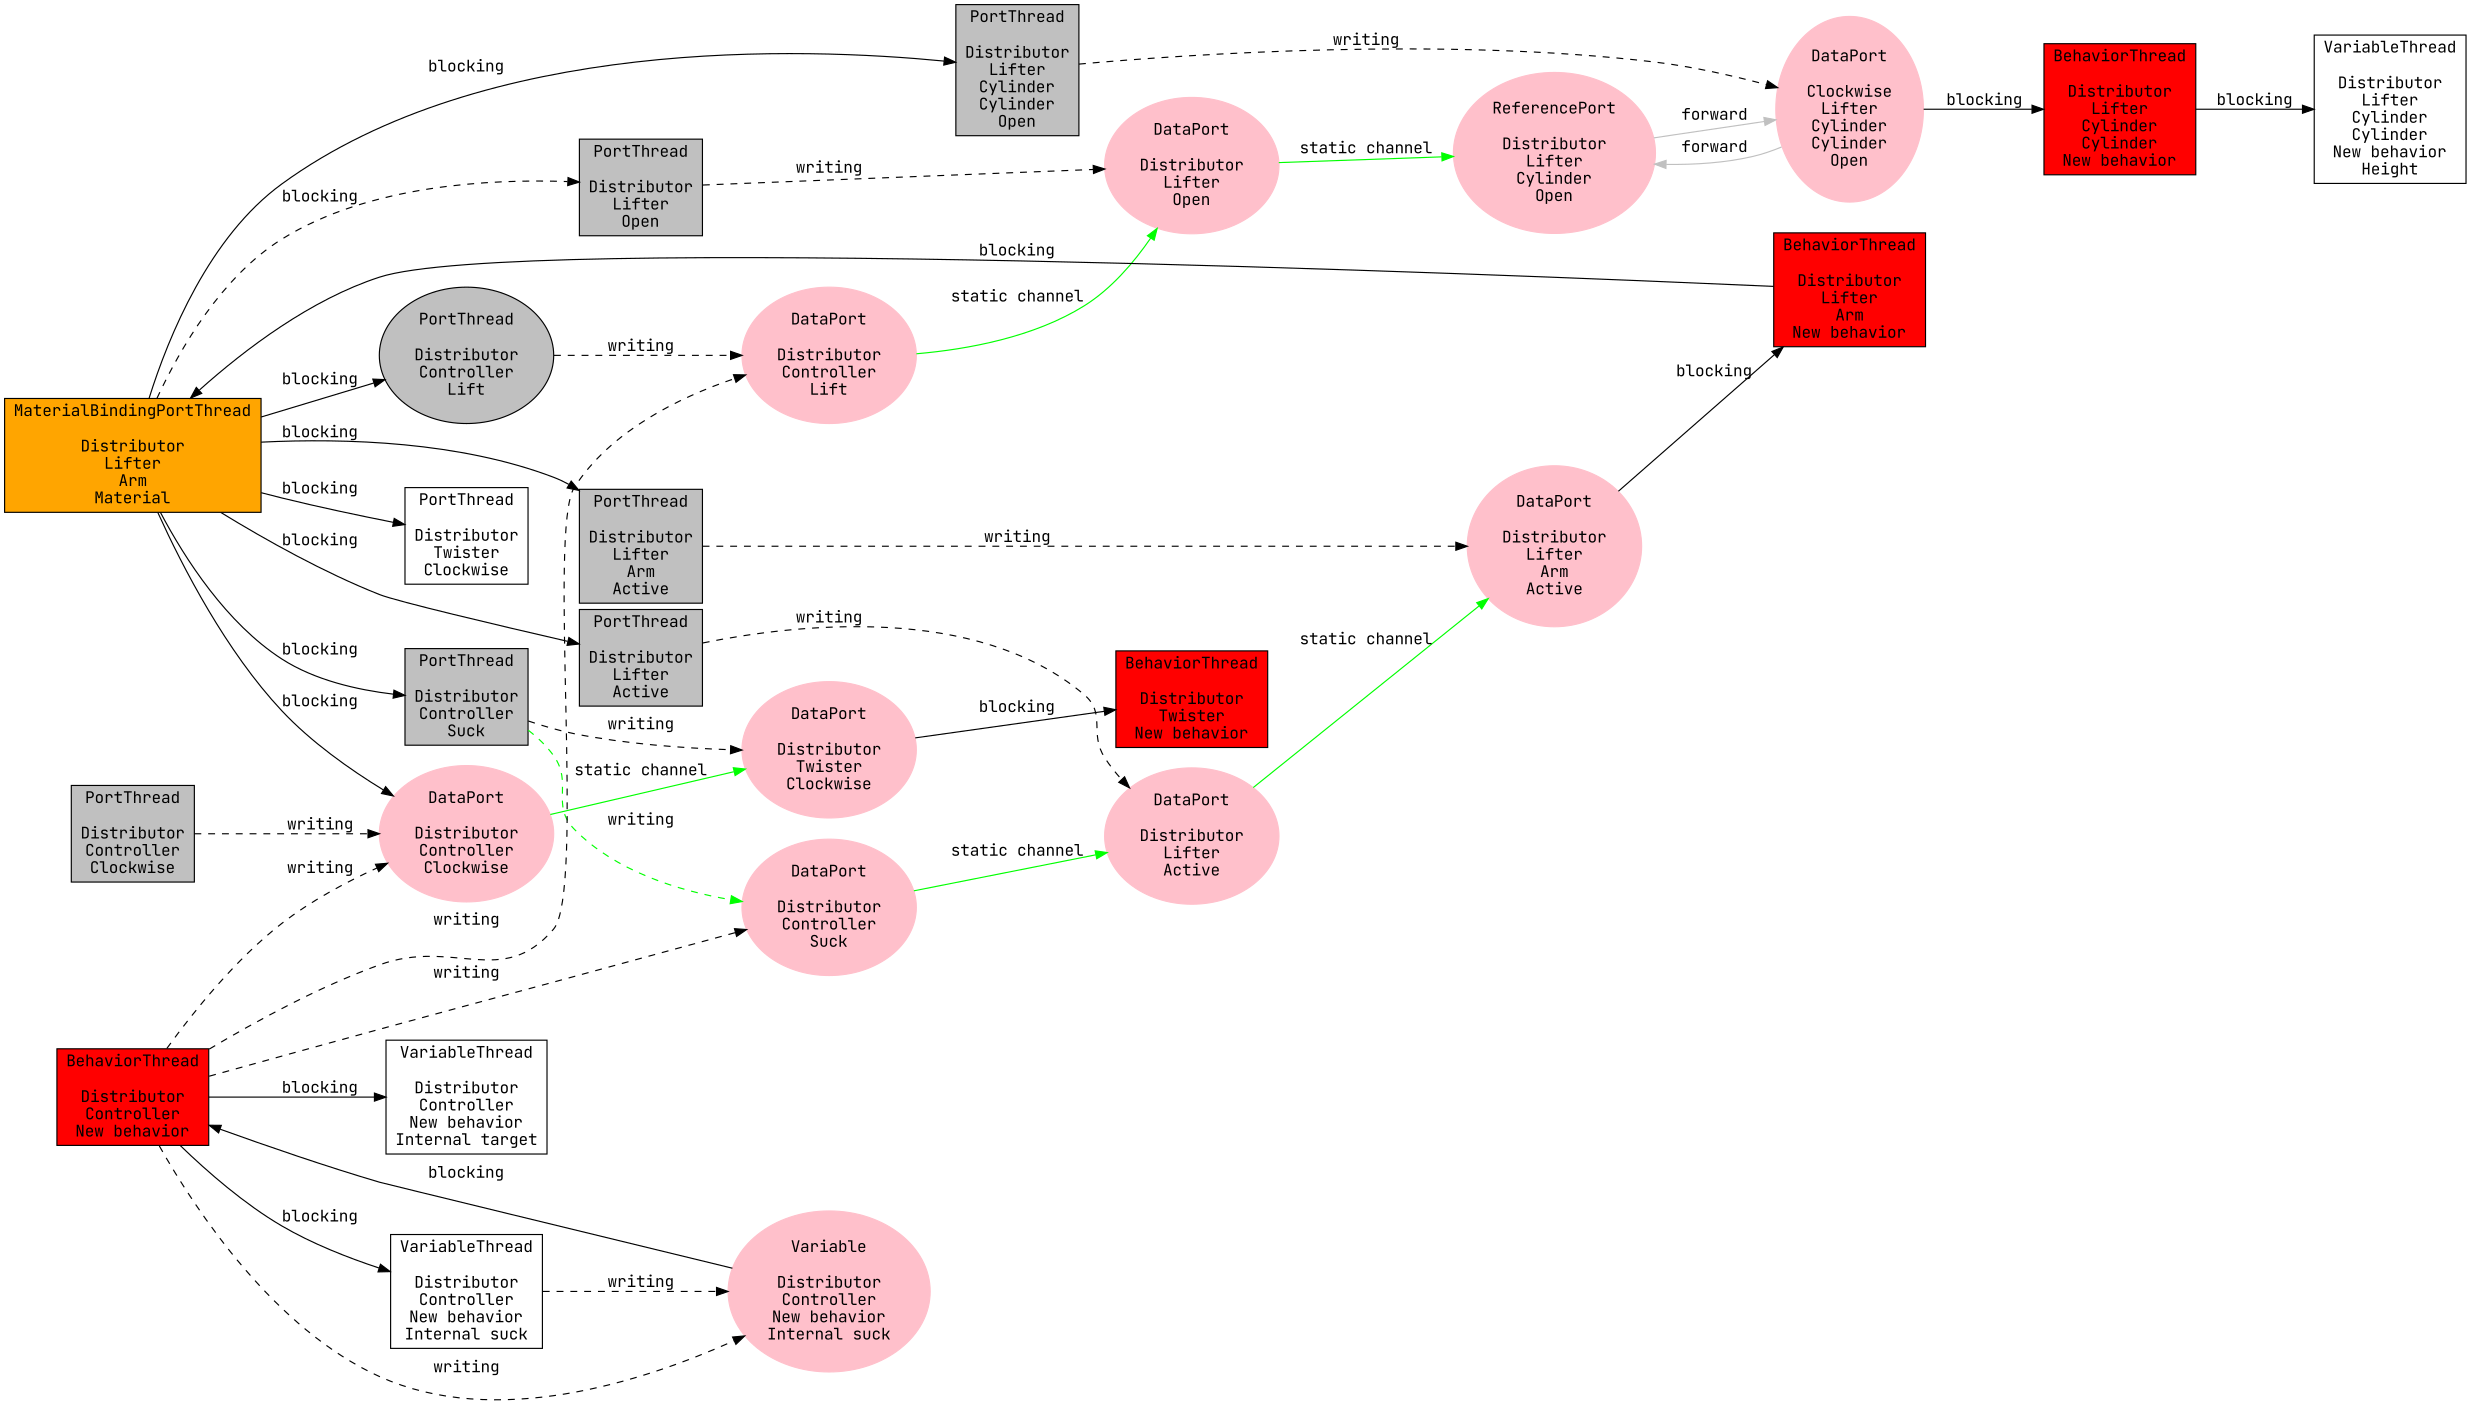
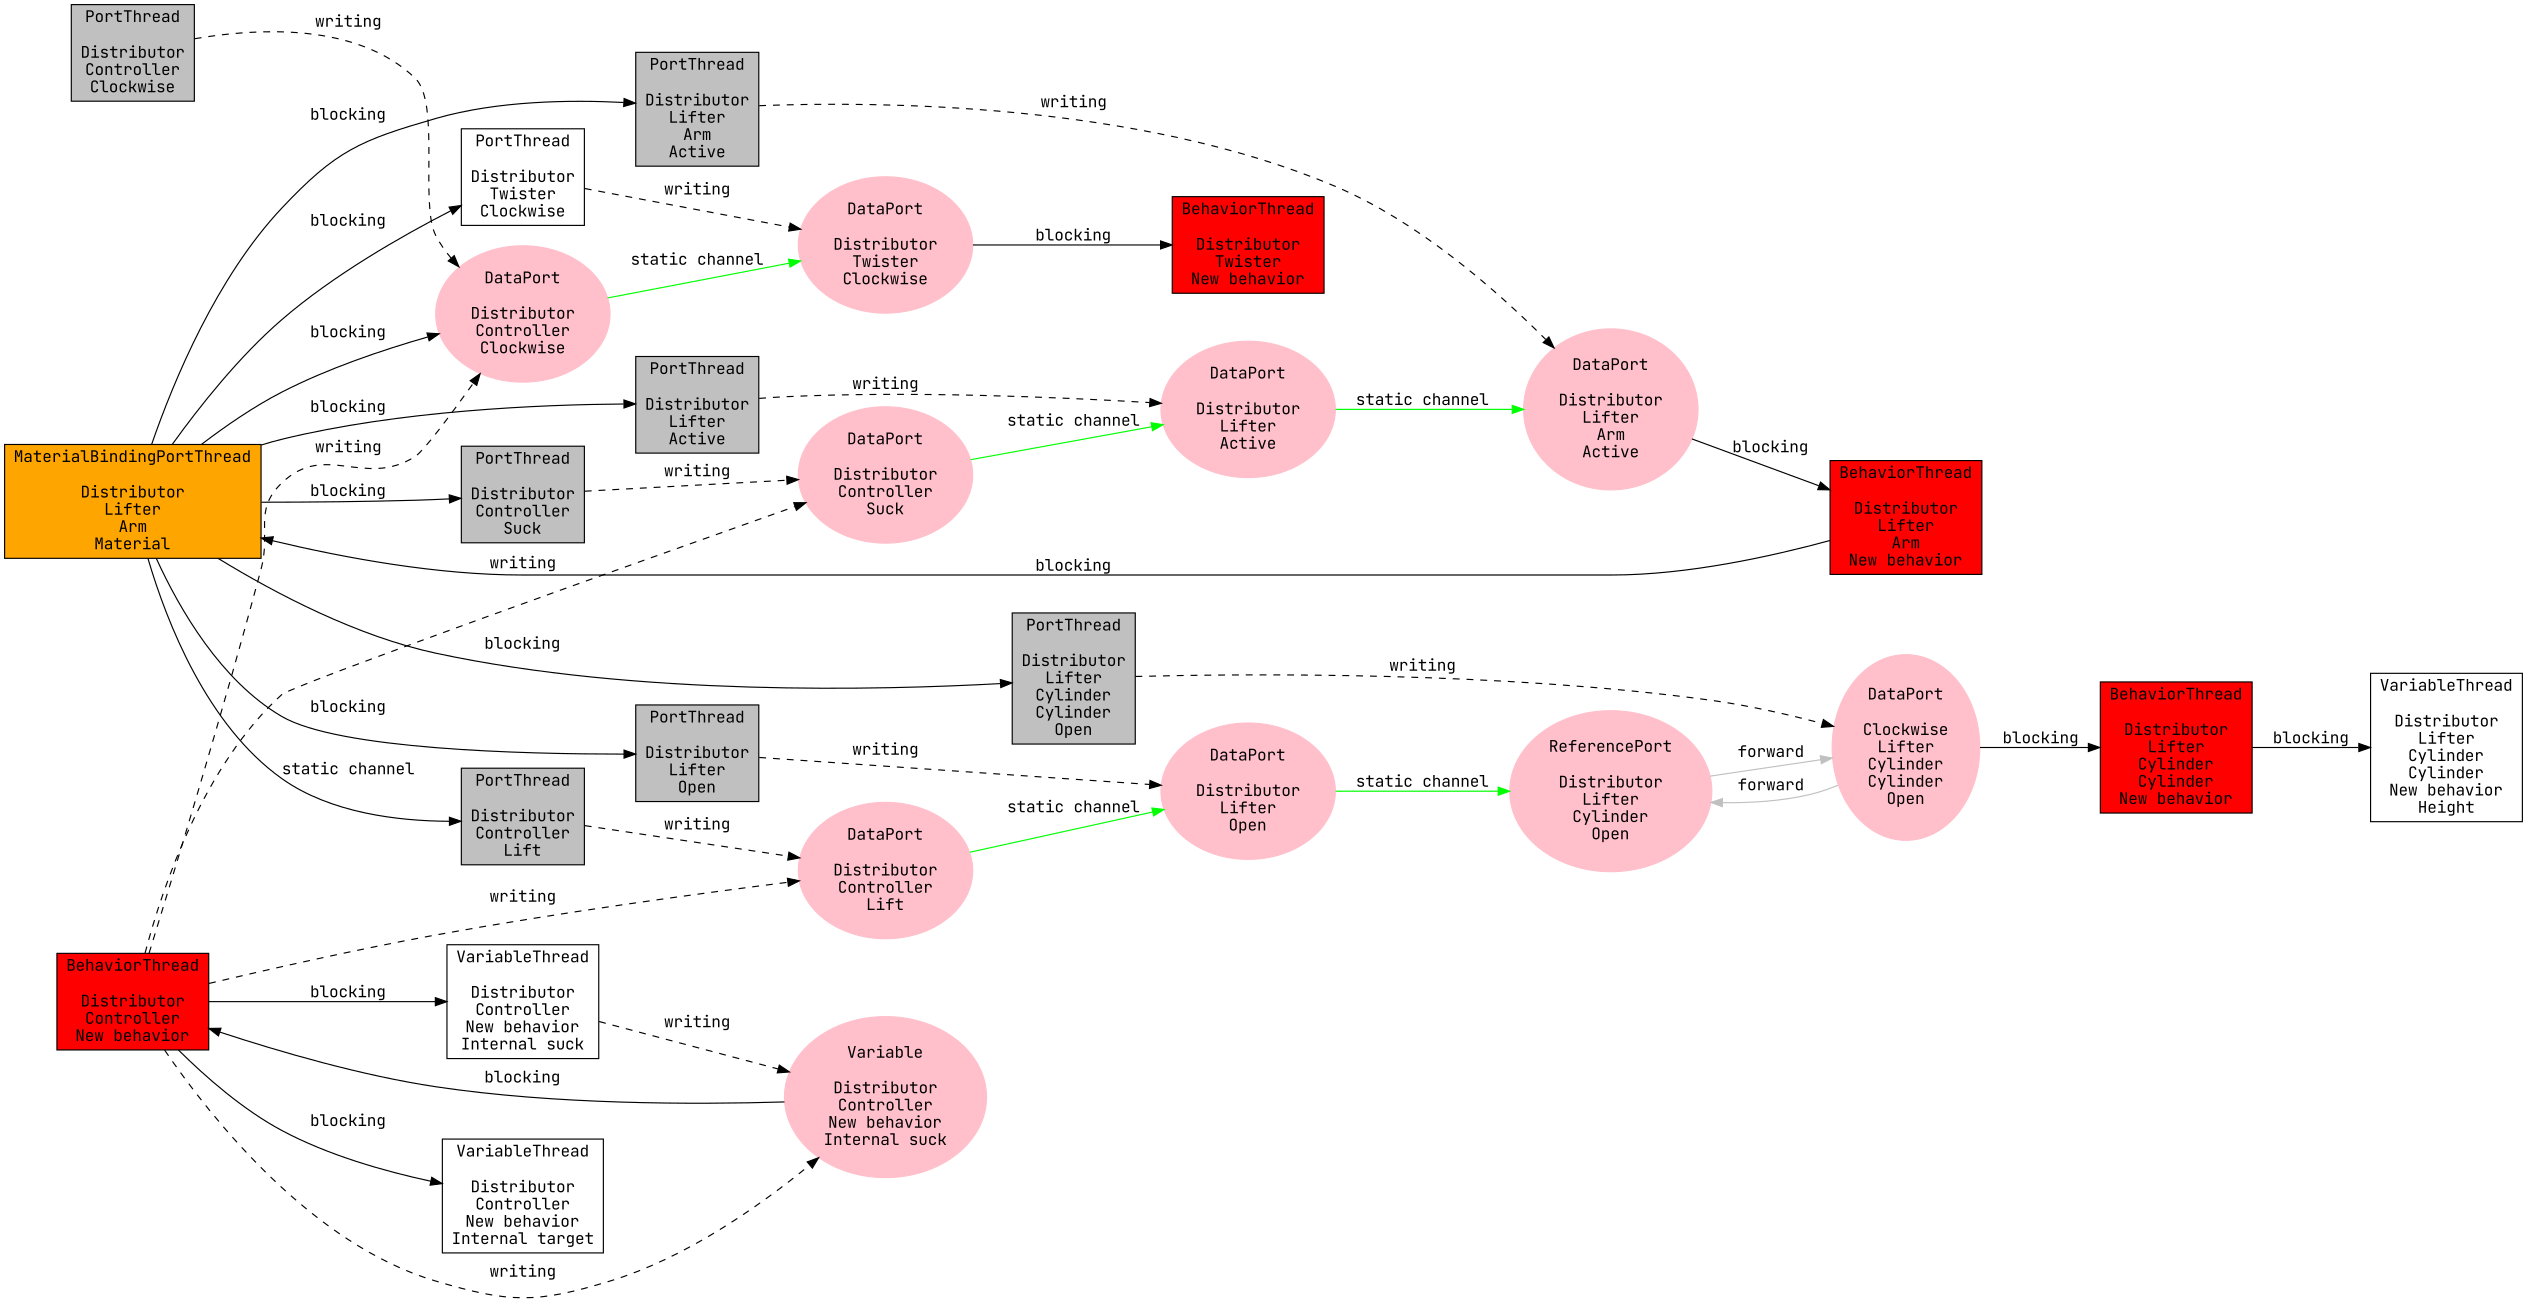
edge "MaterialBindingPortThread Distributor Lifter Arm Material" -> "PortThread Distributor Lifter Open": style dashed -> solid
node "PortThread Distributor Controller Lift": shape ellipse -> box
edge "MaterialBindingPortThread Distributor Lifter Arm Material" -> "PortThread Distributor Controller Lift": label "blocking" -> "static channel"
edge "PortThread Distributor Controller Suck" -> "DataPort Distributor Twister Clockwise": now "PortThread Distributor Twister Clockwise" -> "DataPort Distributor Twister Clockwise"
edge "PortThread Distributor Controller Suck" -> "DataPort Distributor Controller Suck": color green -> black
